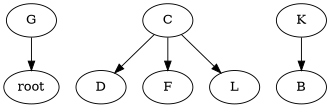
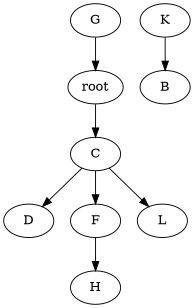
edge "root" -> "C": added
node "H": added
